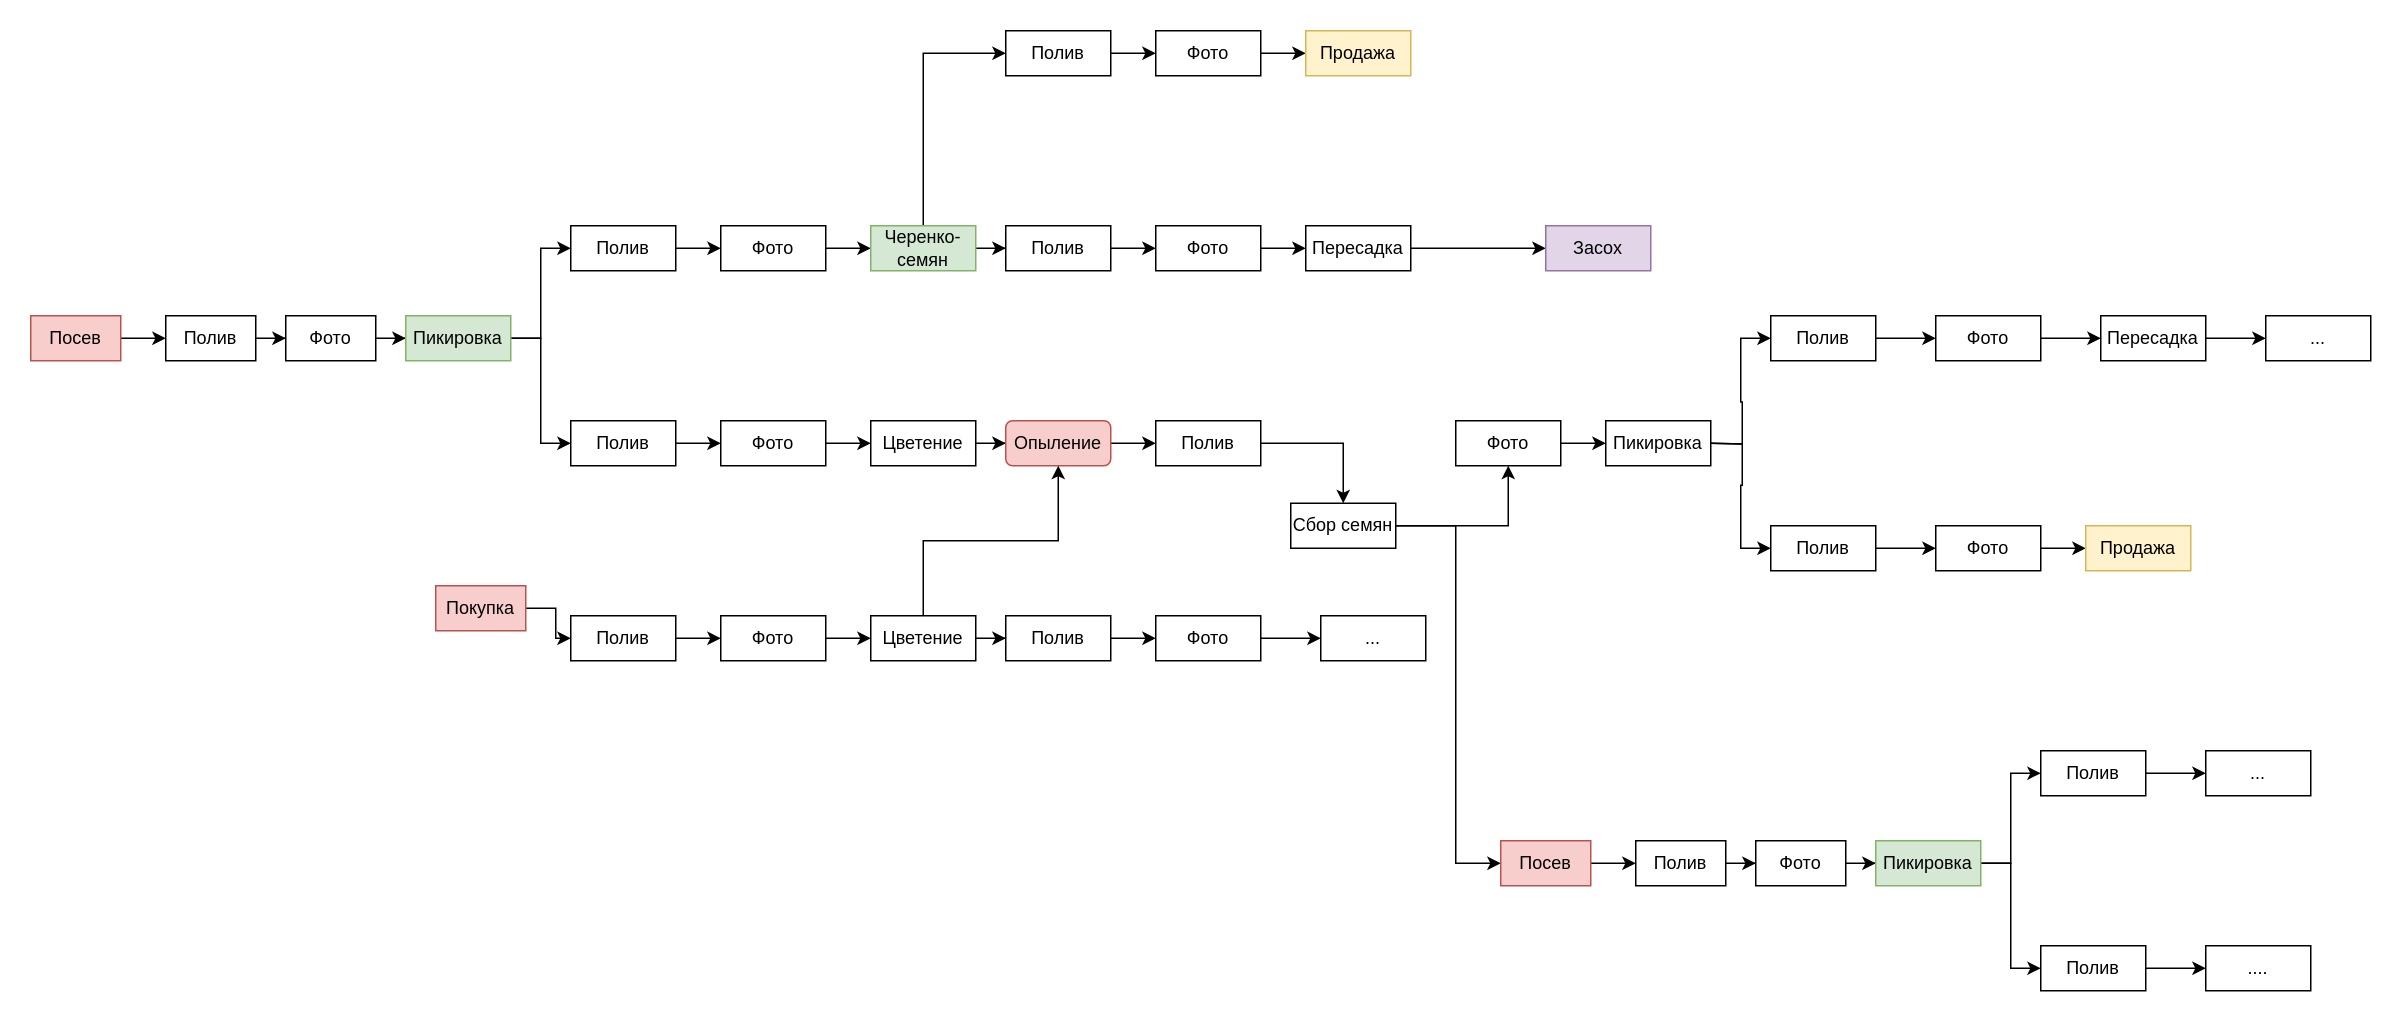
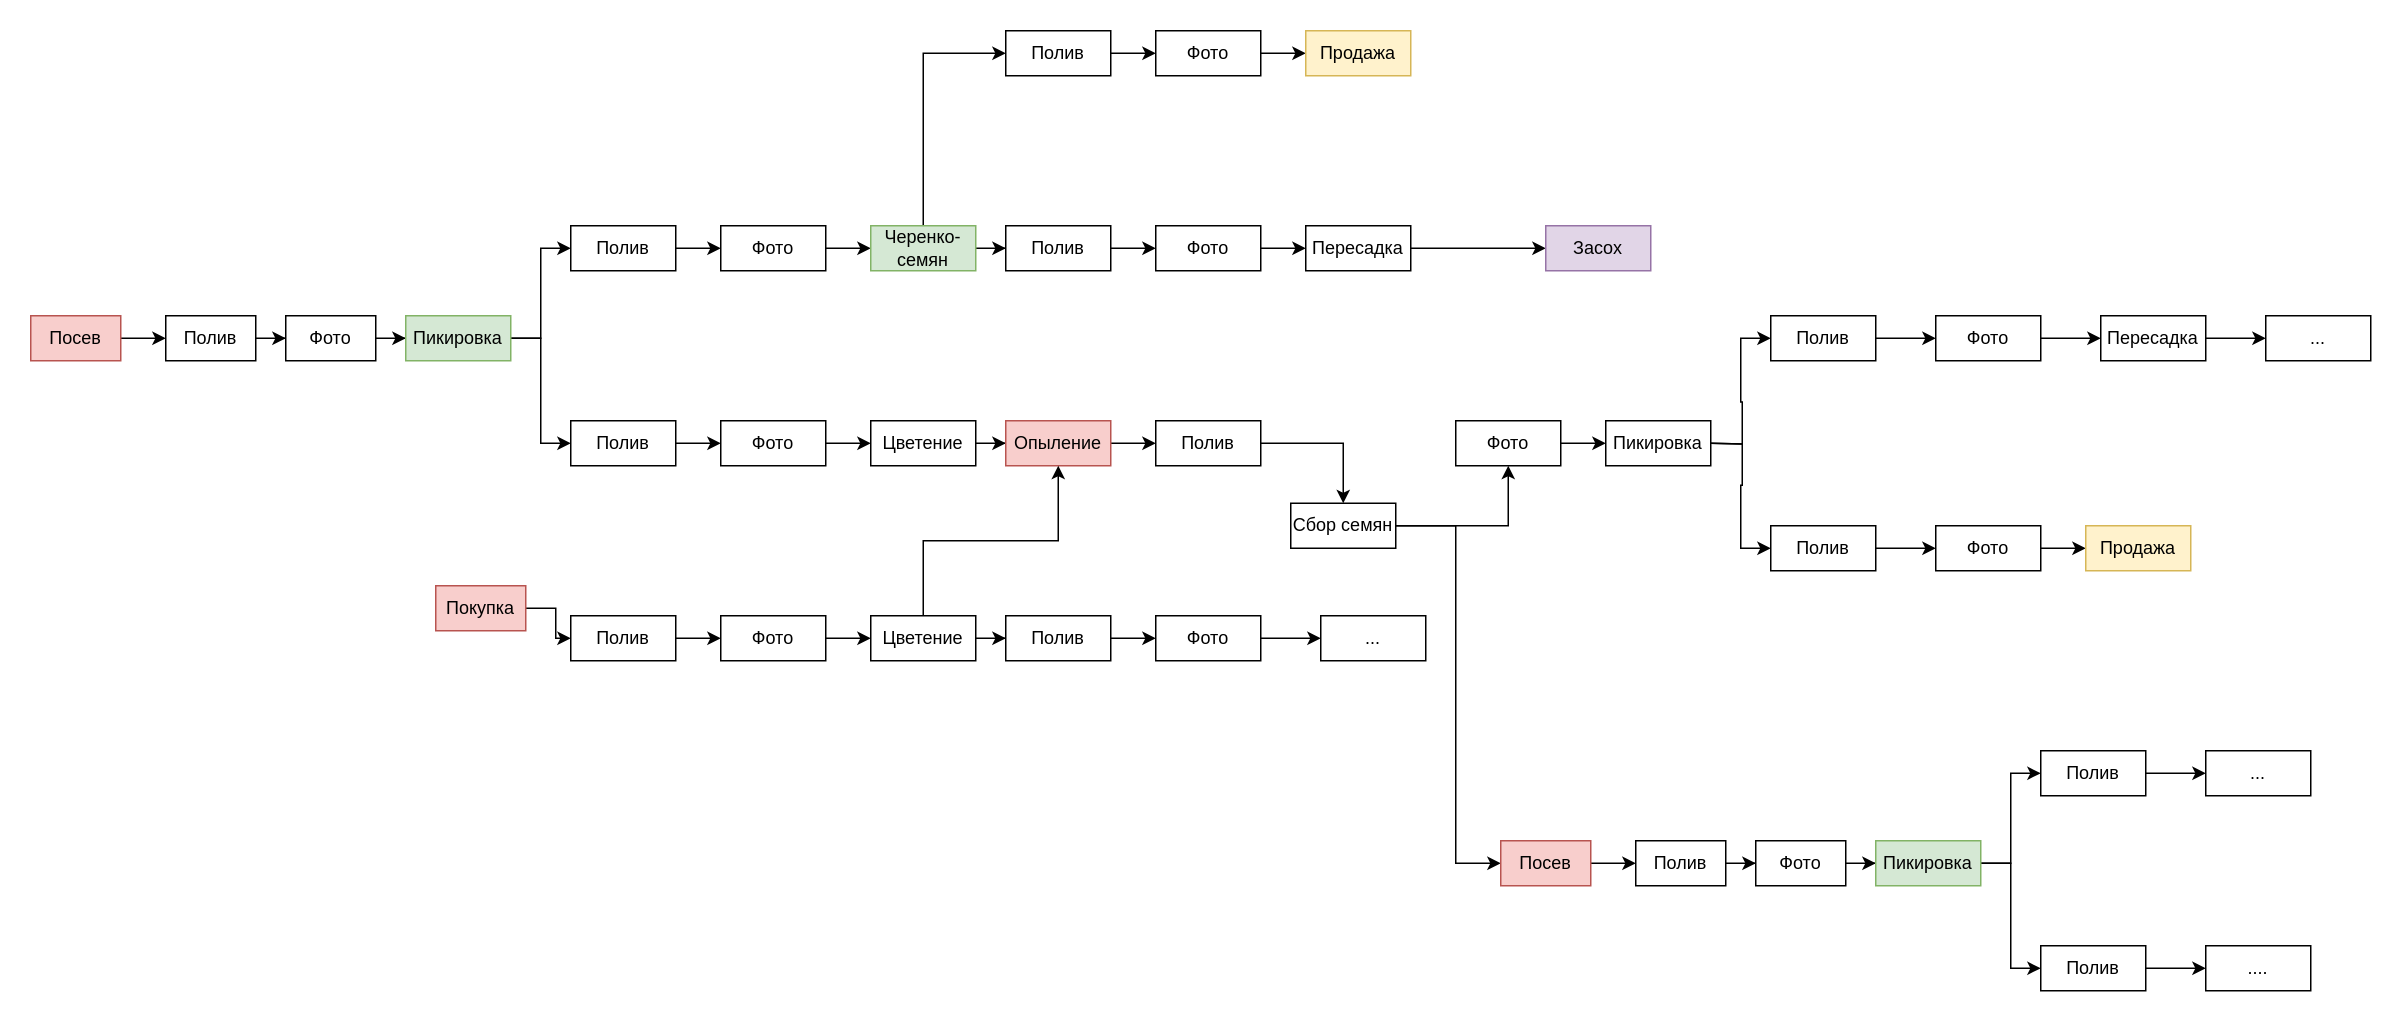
node "Опыление": shape rounded rectangle -> rectangle
